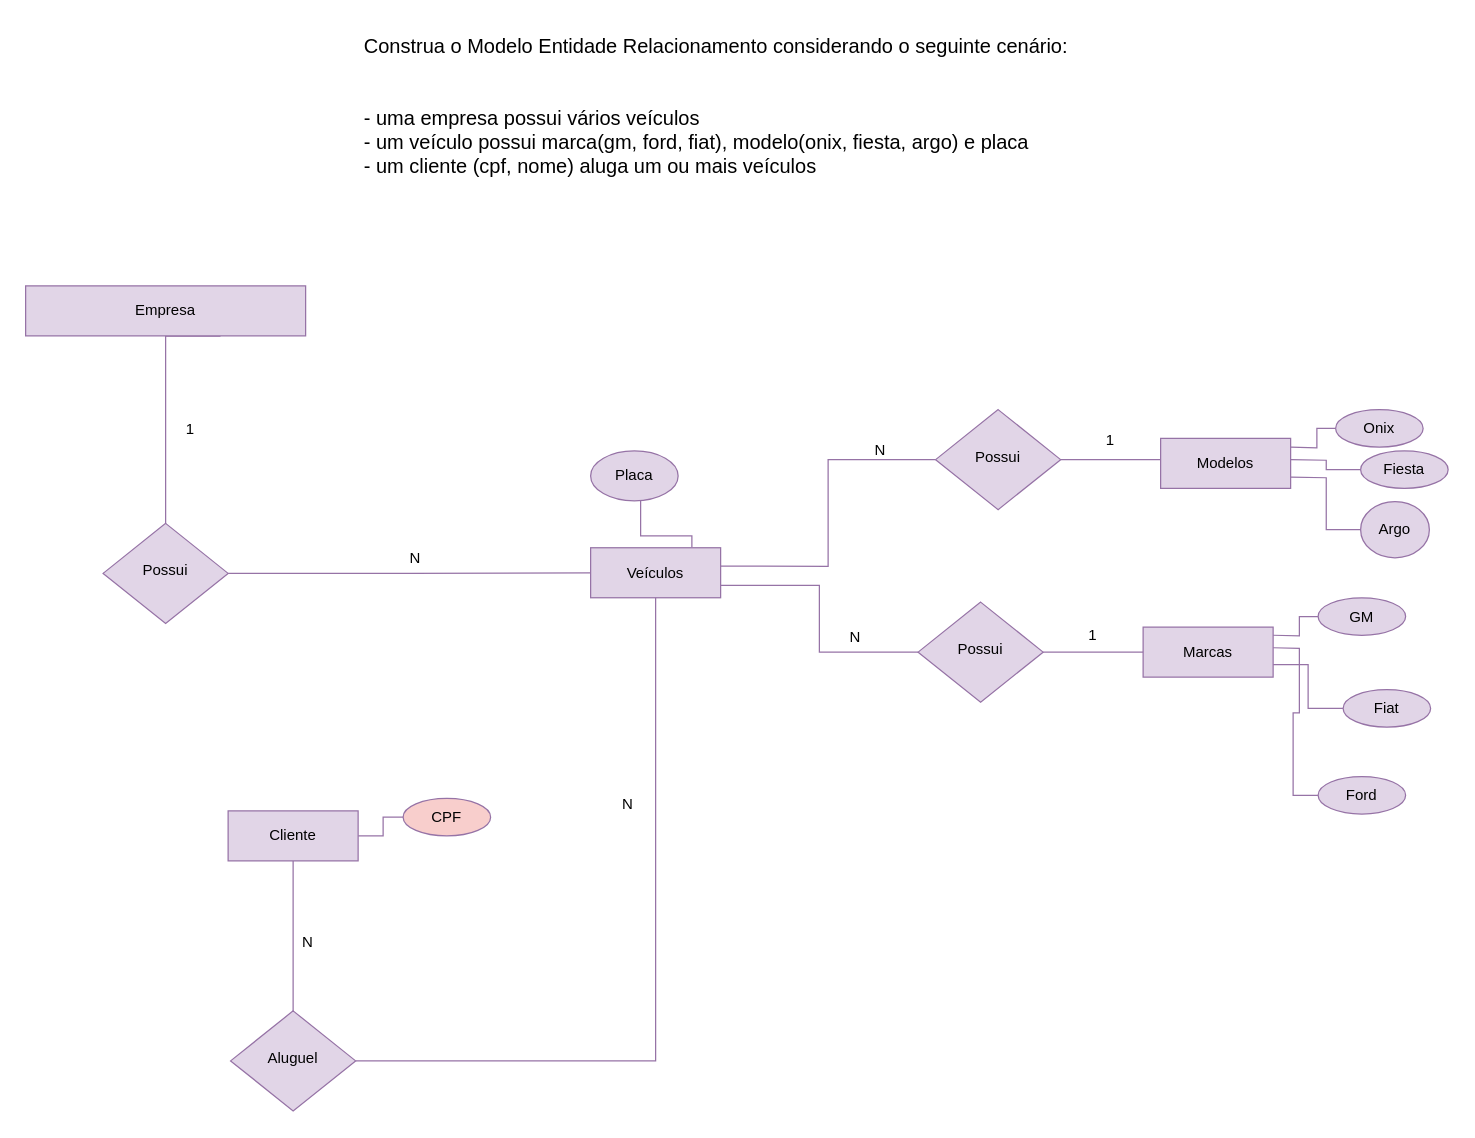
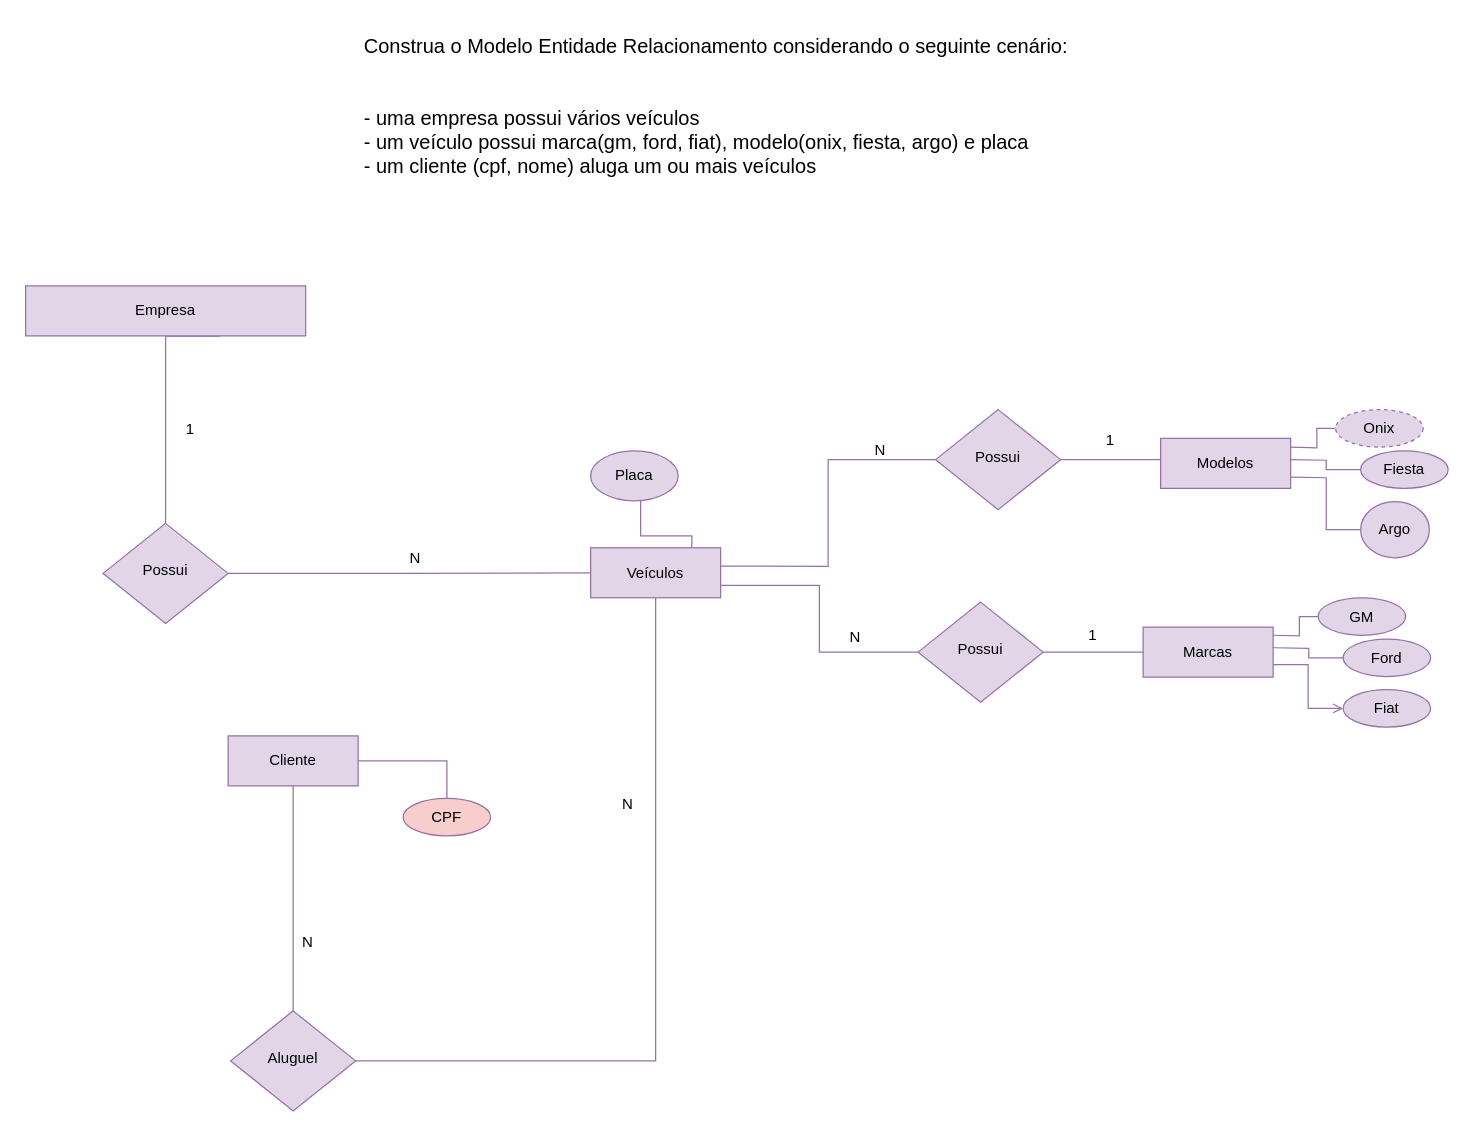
node "Onix": style solid -> dashed
edge "Marcas" -- "Fiat": arrowhead none -> open
node "Ford": moved (1362, 795) -> (1387, 658)
node "Cliente": moved (293, 836) -> (293, 761)
